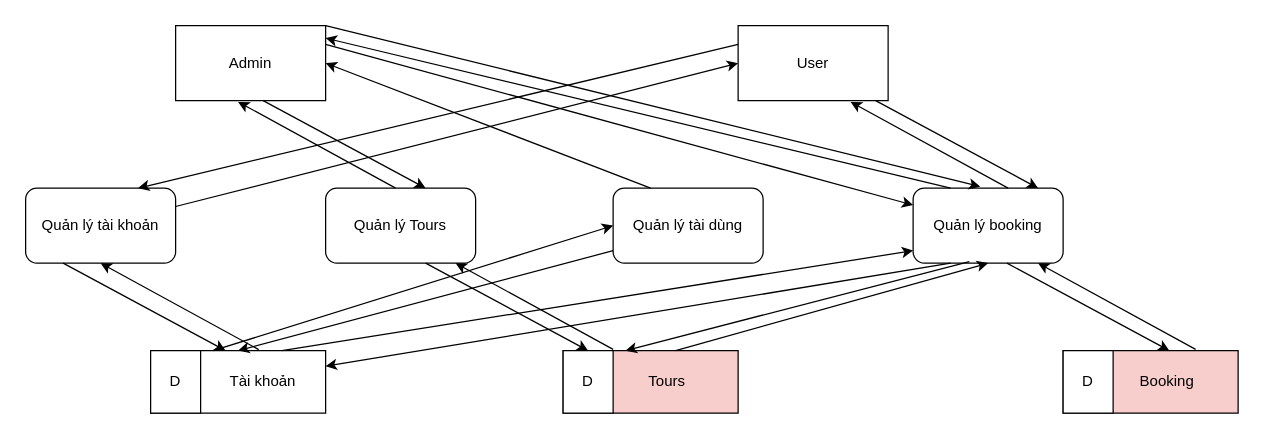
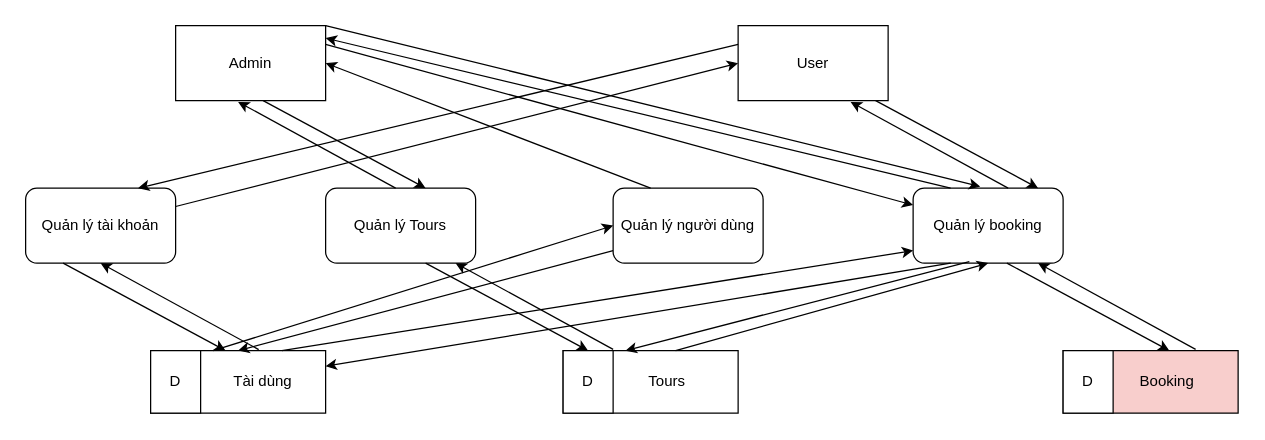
node "Quản lý tài dùng": label "Quản lý tài dùng" -> "Quản lý người dùng"
node "Tài khoản": label "Tài khoản" -> "Tài dùng"
node "Tours": fillcolor #f8cecc -> #ffffff
